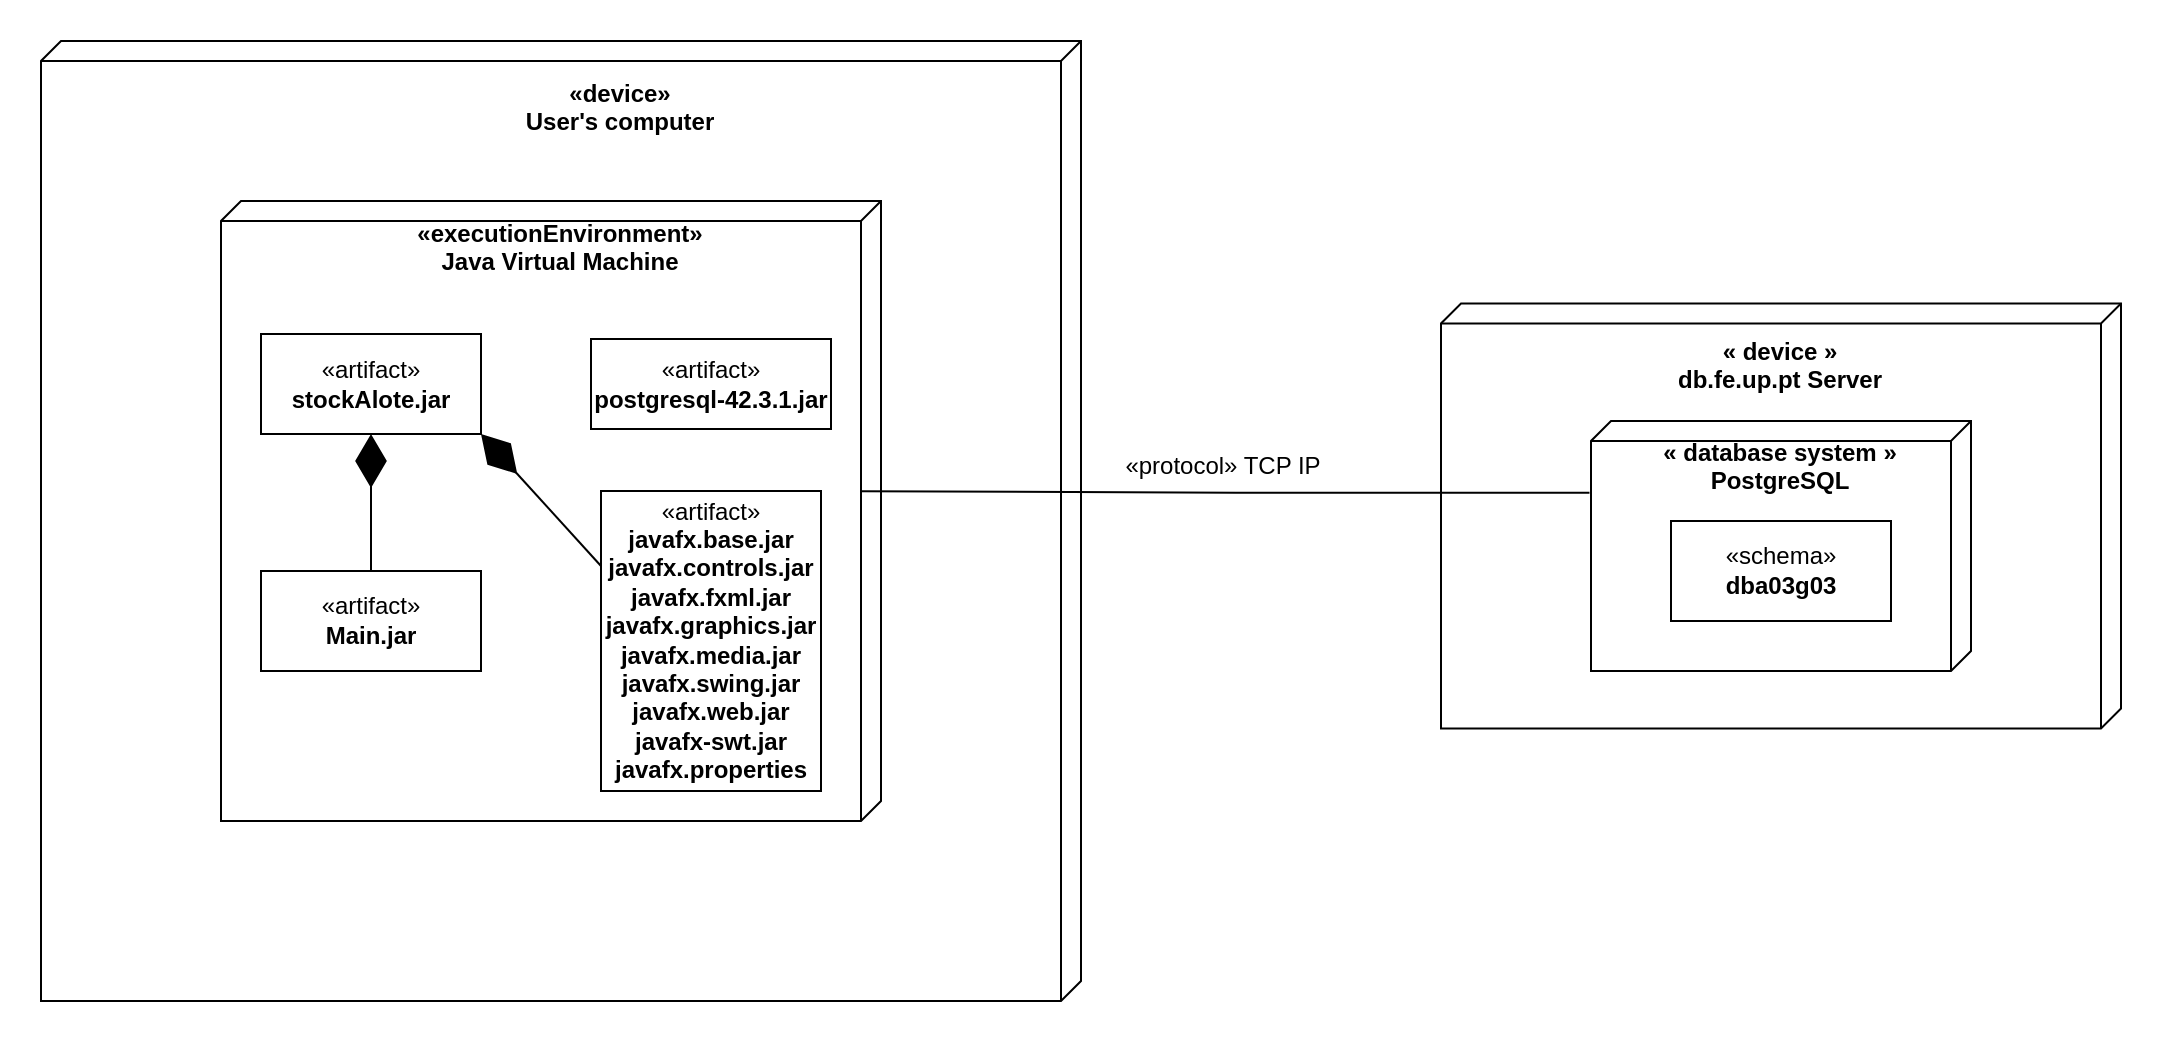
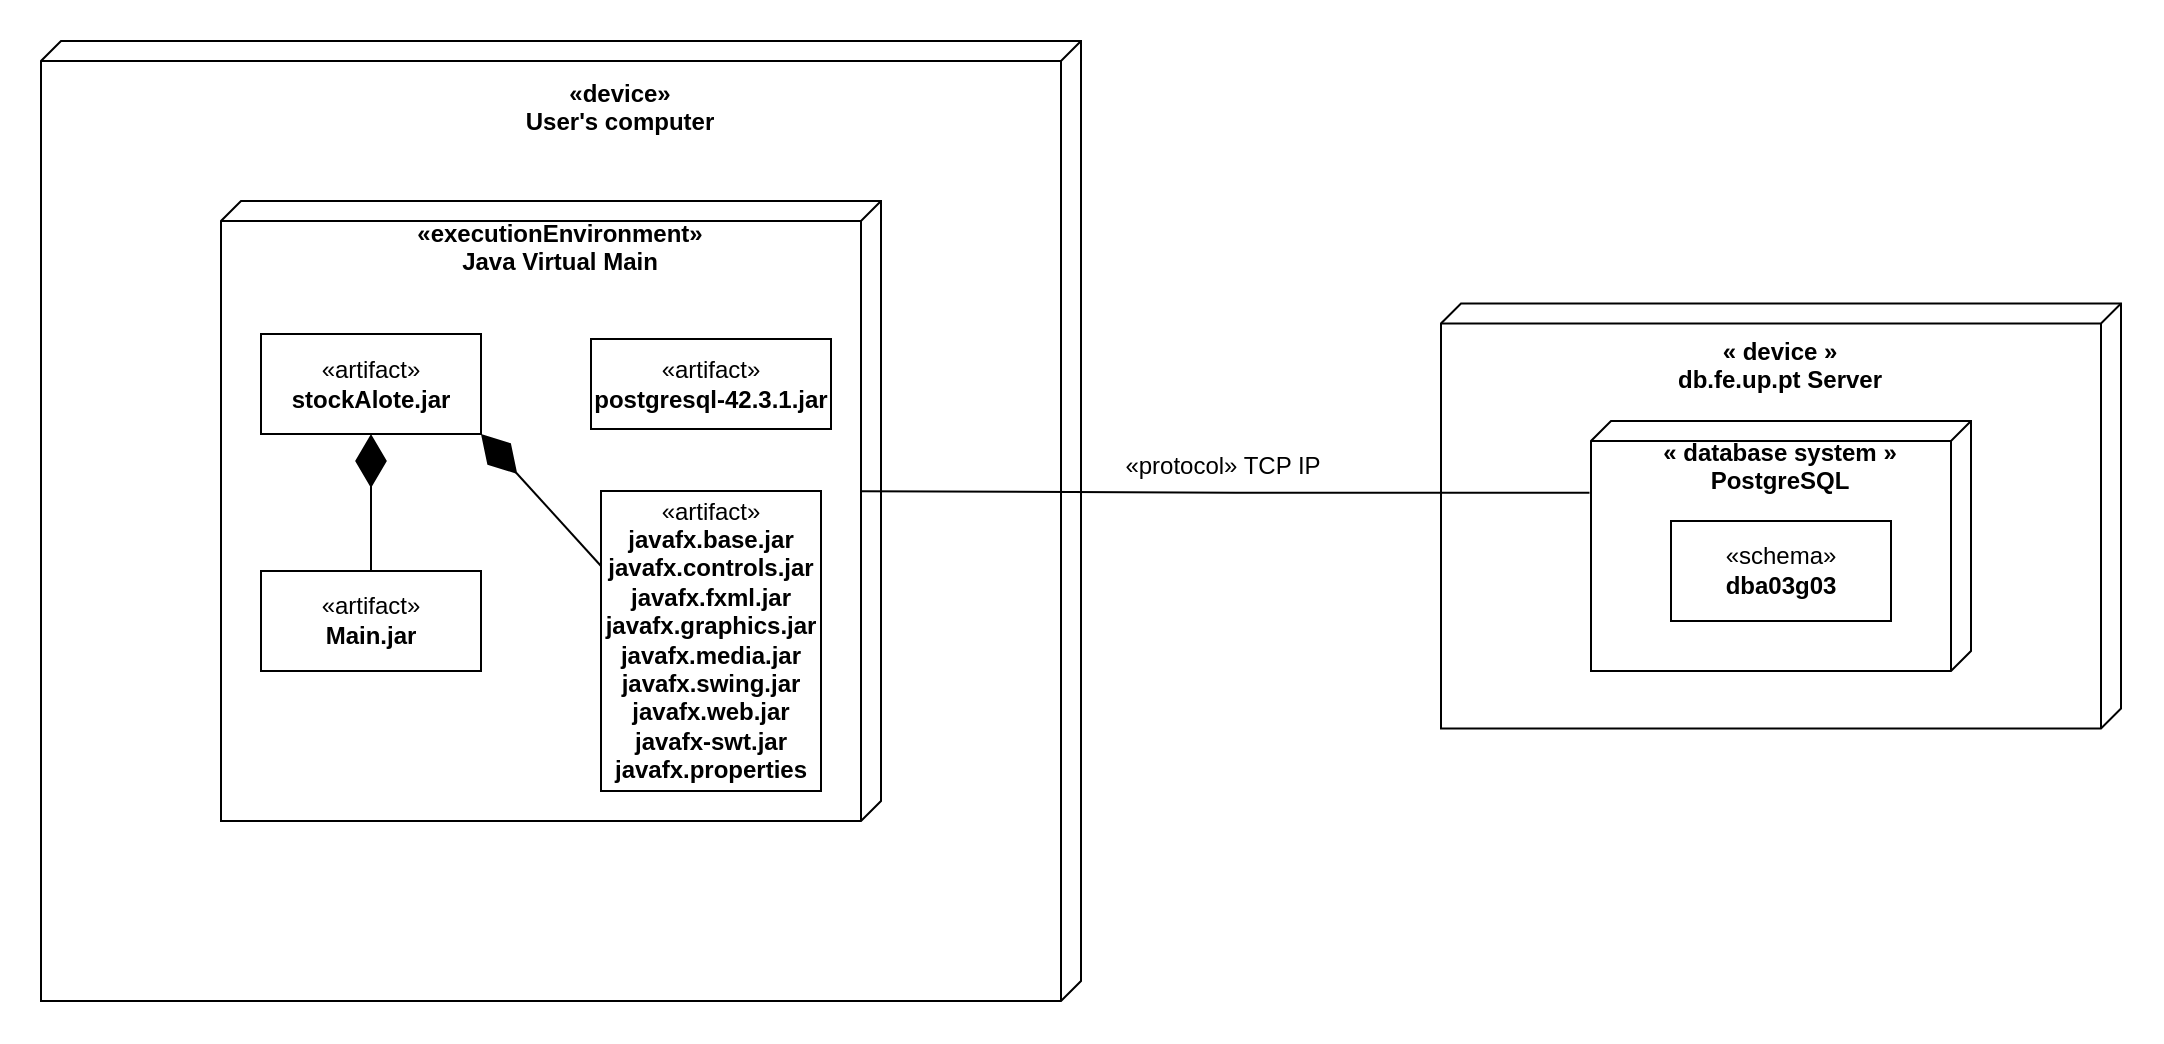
node "«executionEnvironment» Java Virtual Machine": label "«executionEnvironment» Java Virtual Machine" -> "«executionEnvironment» Java Virtual Main"
